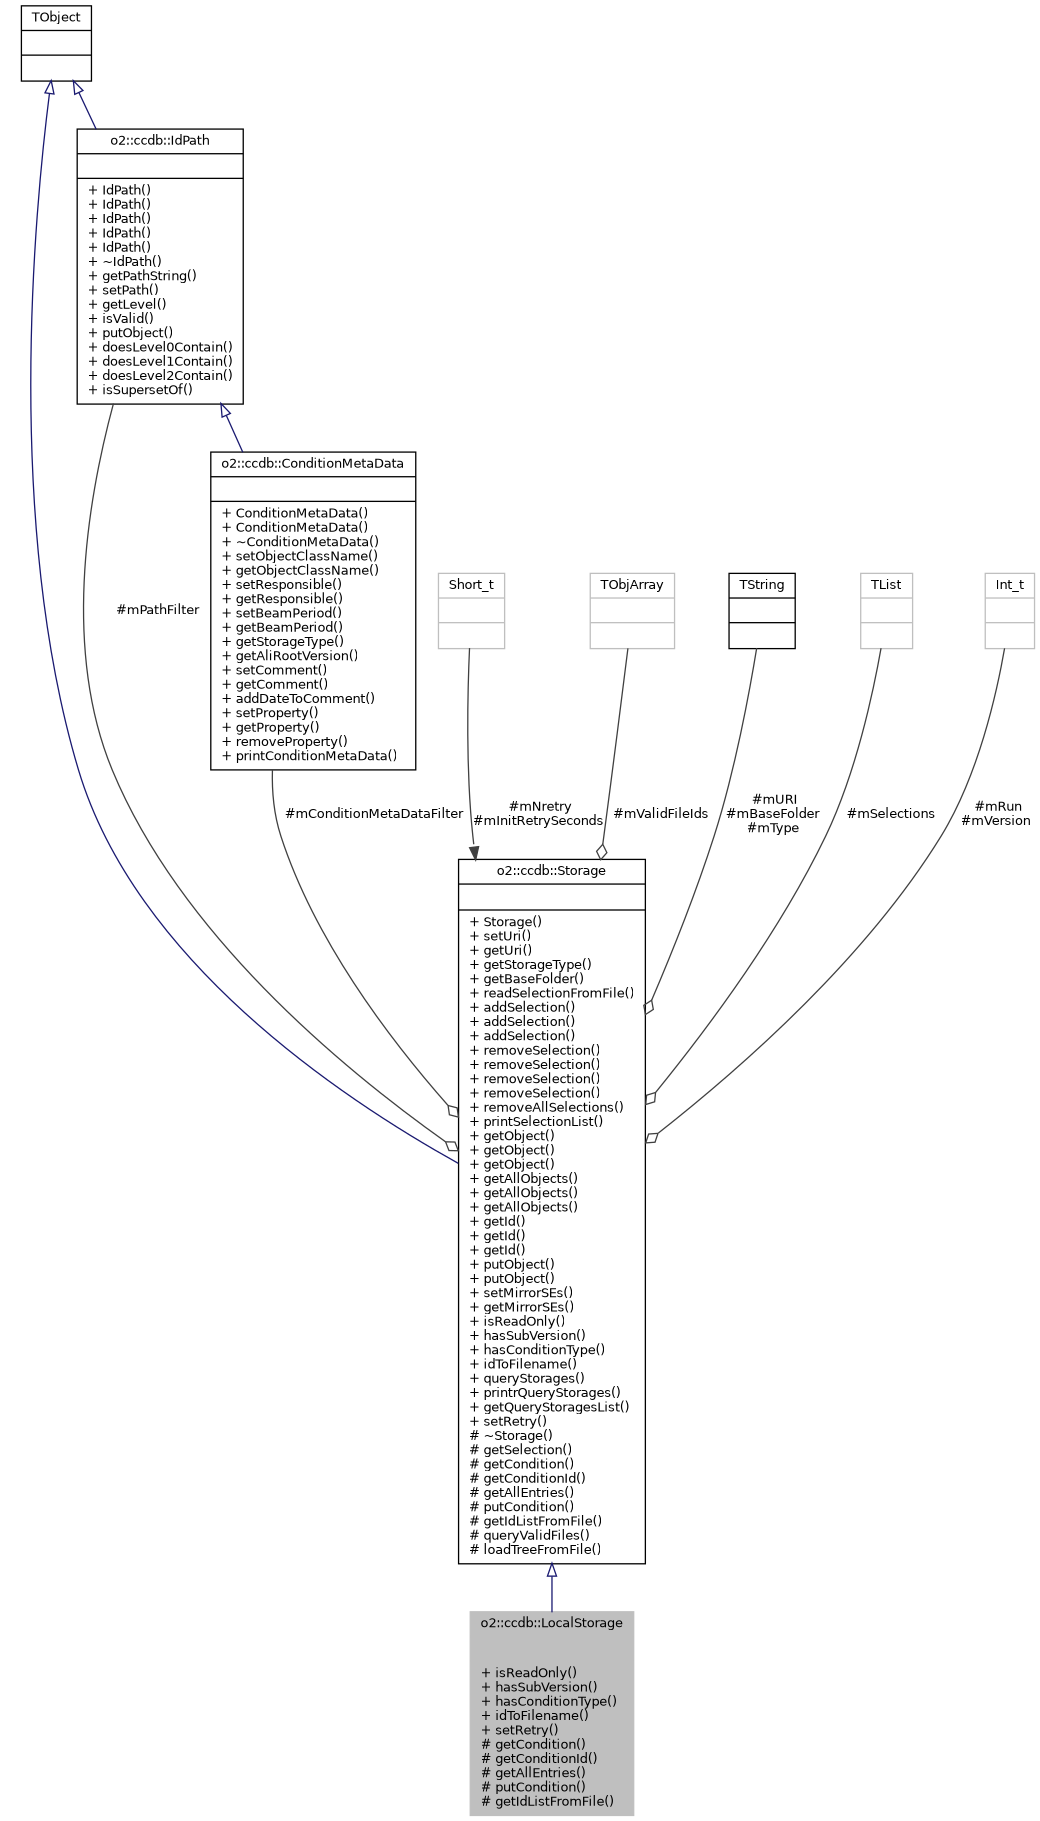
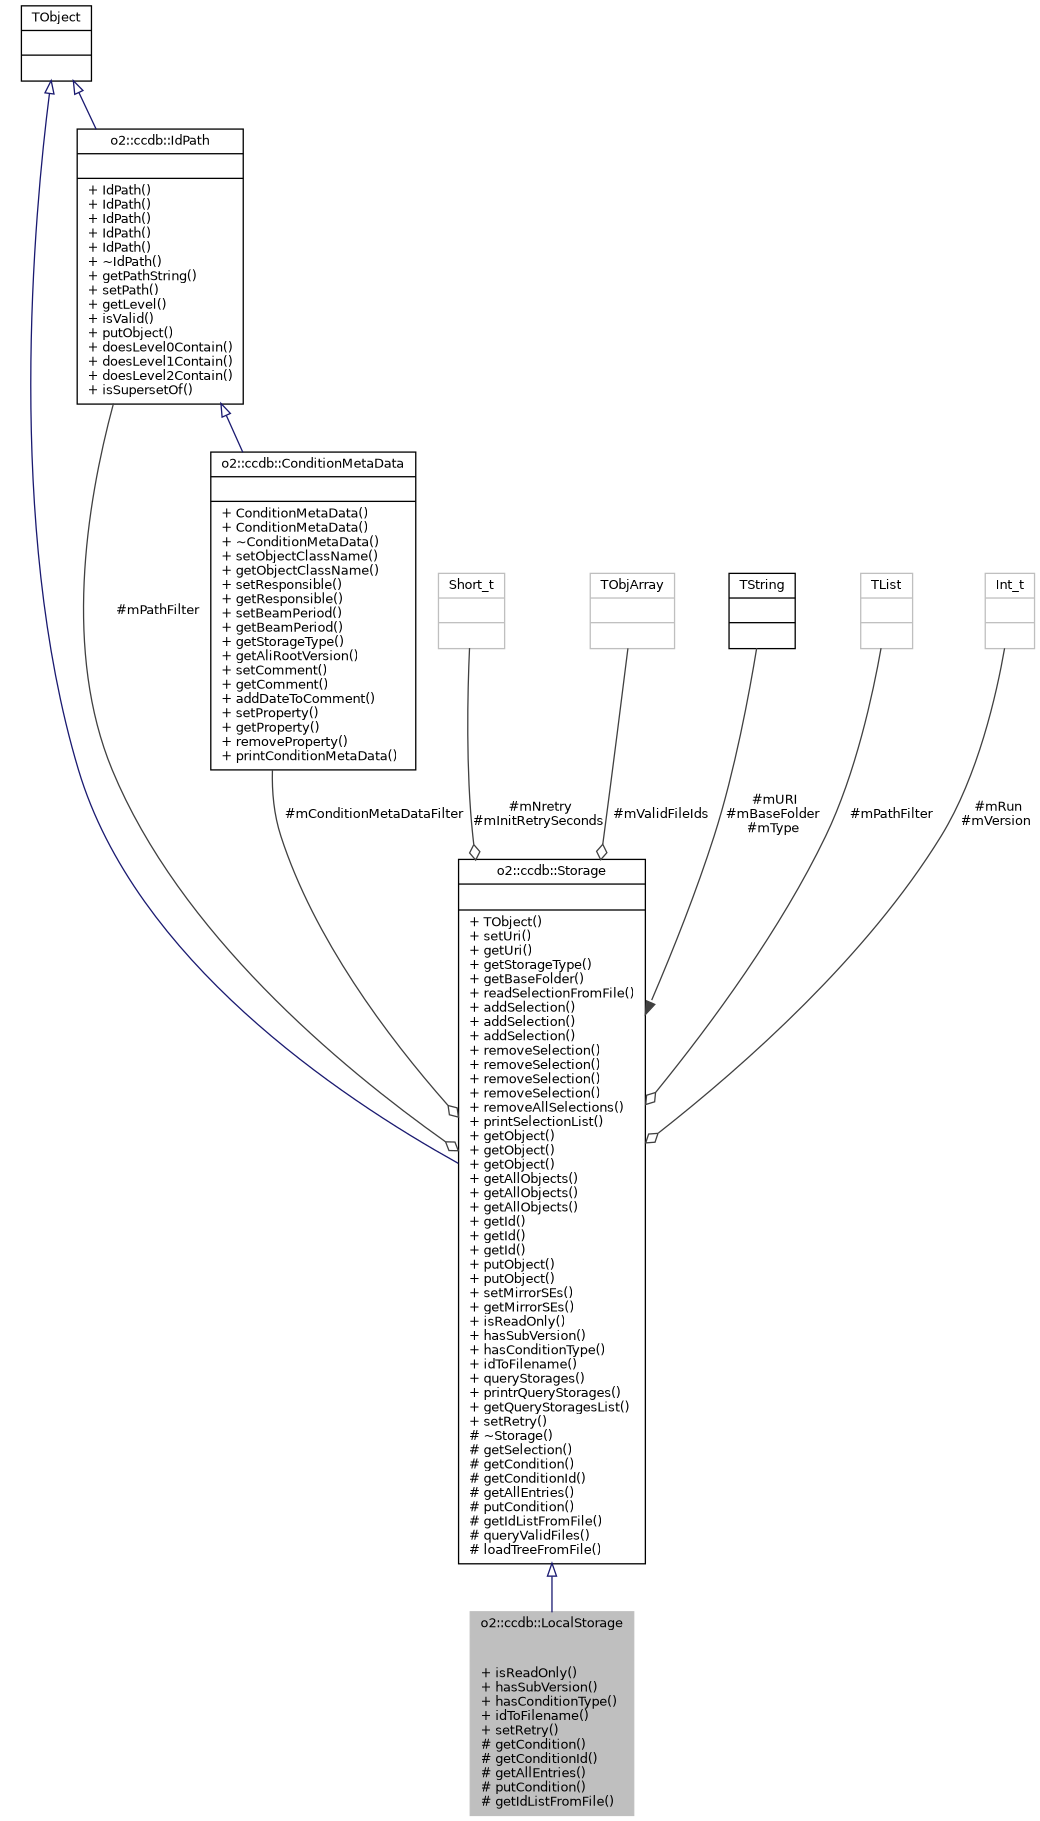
edge "Short_t" -> "o2::ccdb::Storage": arrowhead normal -> odiamond
edge "TList" -> "o2::ccdb::Storage": label " #mSelections" -> " #mPathFilter"
edge "TString" -> "o2::ccdb::Storage": arrowhead odiamond -> normal
node "o2::ccdb::Storage": text "+ Storage()" -> "+ TObject()"
